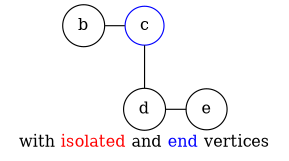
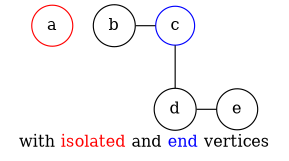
node "a": added
